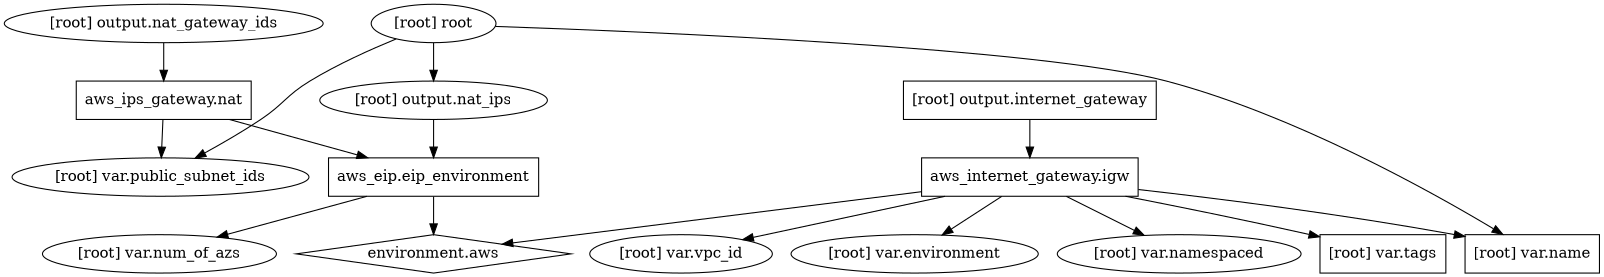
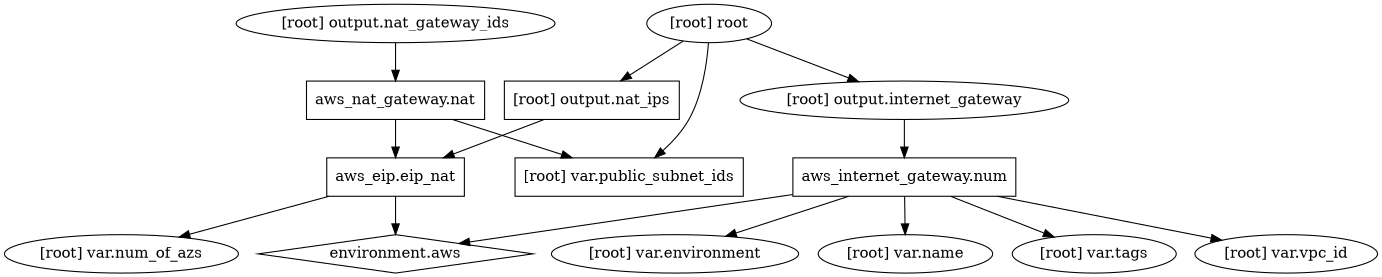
edge "[root] root" -> "[root] var.name": now "[root] root" -> "[root] output.internet_gateway"
node "aws_ips_gateway.nat": label "aws_ips_gateway.nat" -> "aws_nat_gateway.nat"
node "[root] output.nat_ips": shape ellipse -> box
node "[root] output.internet_gateway": shape box -> ellipse
node "[root] var.public_subnet_ids": shape ellipse -> box
node "aws_eip.eip_environment": label "aws_eip.eip_environment" -> "aws_eip.eip_nat"
node "aws_internet_gateway.igw": label "aws_internet_gateway.igw" -> "aws_internet_gateway.num"
node "[root] var.namespaced": removed
node "[root] var.tags": shape box -> ellipse
node "[root] var.name": shape box -> ellipse
